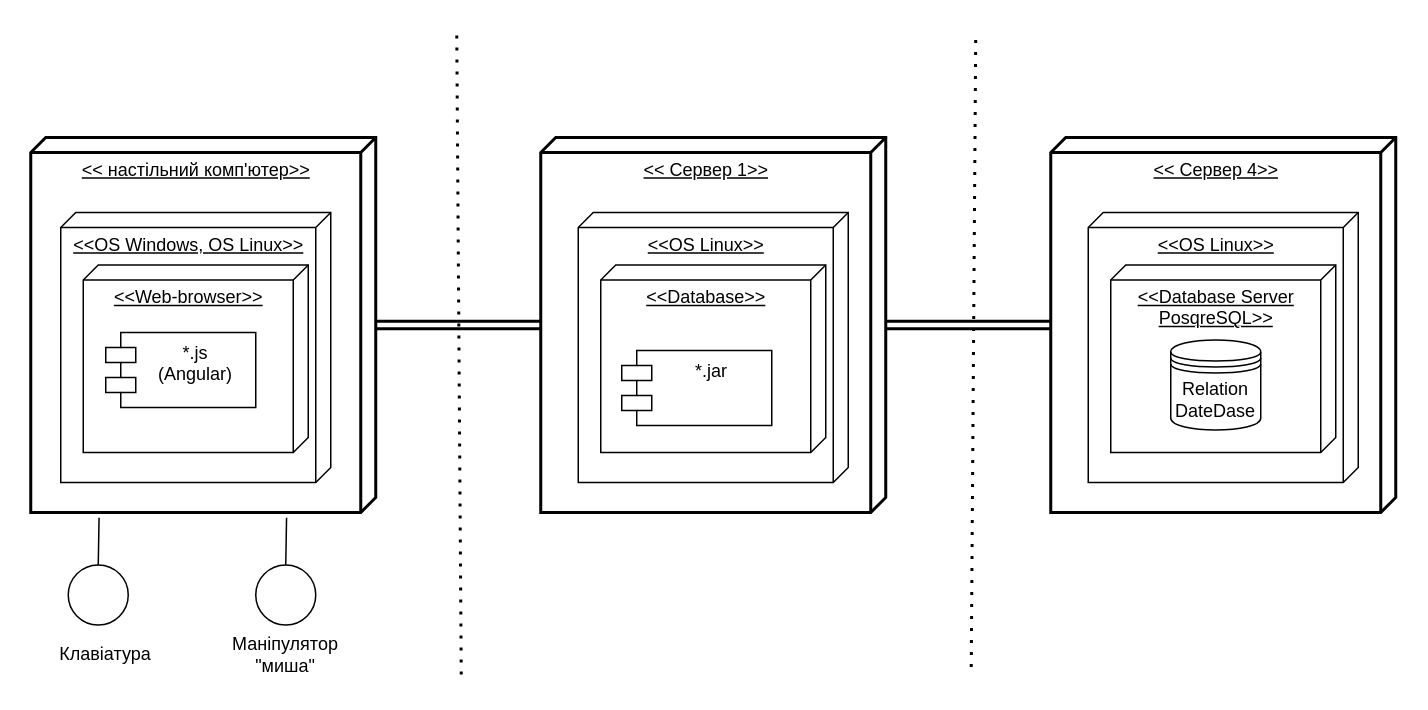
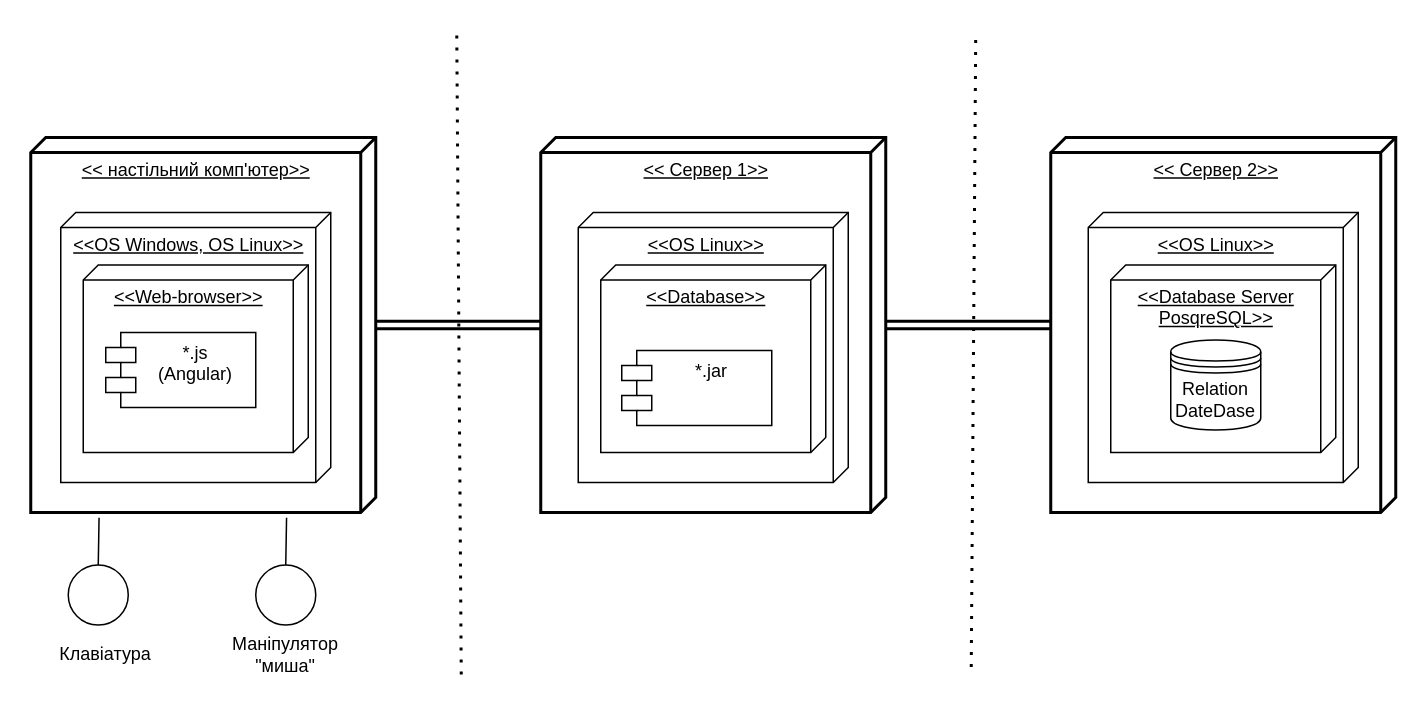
node "<< Сервер 4>>": label "<< Сервер 4>>" -> "<< Сервер 2>>"
